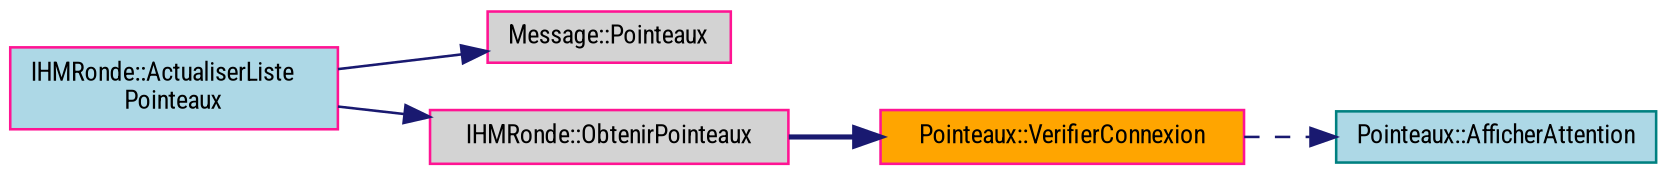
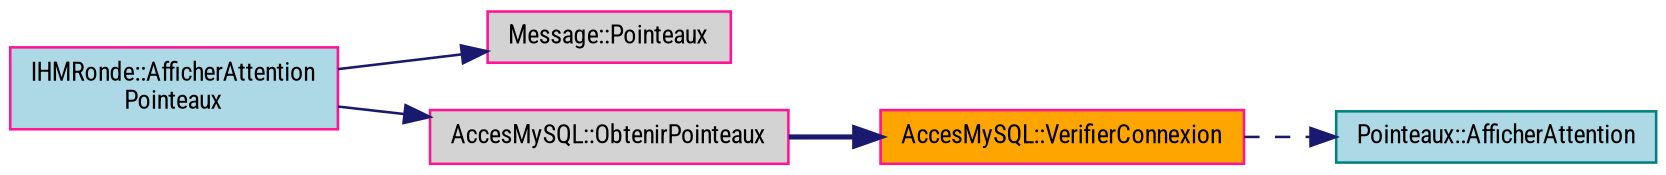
node "IHMRonde::ActualiserListe Pointeaux": label "IHMRonde::ActualiserListe Pointeaux" -> "IHMRonde::AfficherAttention Pointeaux"
node "IHMRonde::ObtenirPointeaux": label "IHMRonde::ObtenirPointeaux" -> "AccesMySQL::ObtenirPointeaux"
node "Pointeaux::VerifierConnexion": label "Pointeaux::VerifierConnexion" -> "AccesMySQL::VerifierConnexion"
